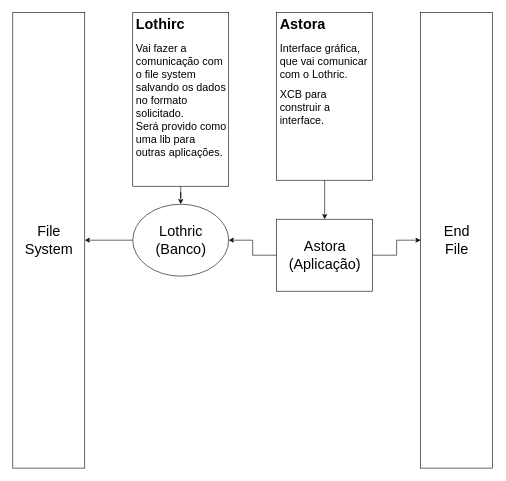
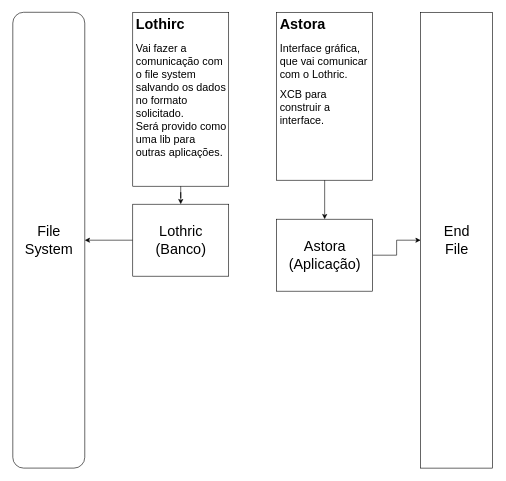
node "File System": shape rectangle -> rounded rectangle
node "Lothric (Banco)": shape ellipse -> rectangle
edge "Astora (Aplicação)" -> "Lothric (Banco)": removed
